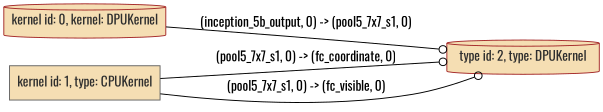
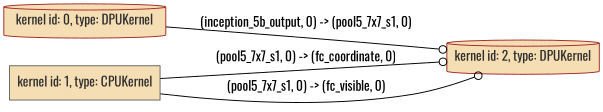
node "kernel id: 0, kernel: DPUKernel": label "kernel id: 0, kernel: DPUKernel" -> "kernel id: 0, type: DPUKernel"
node "type id: 2, type: DPUKernel": label "type id: 2, type: DPUKernel" -> "kernel id: 2, type: DPUKernel"
